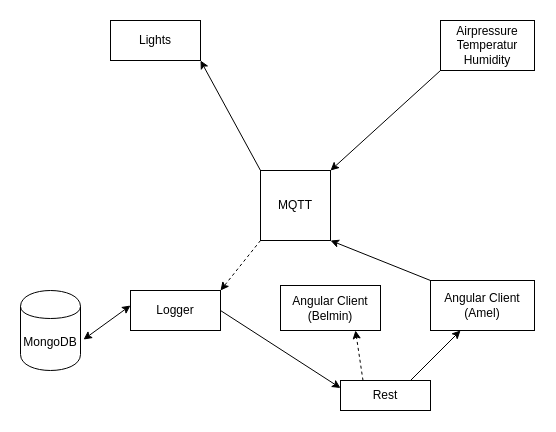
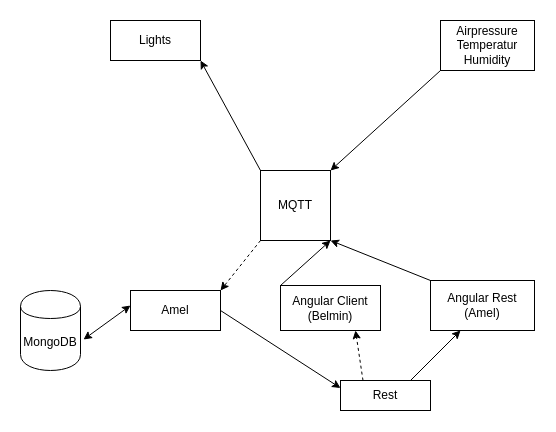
edge "Angular Client (Belmin)" -> "MQTT": added
node "Angular Client (Amel)": label "Angular Client (Amel)" -> "Angular Rest (Amel)"
node "Logger": label "Logger" -> "Amel"
